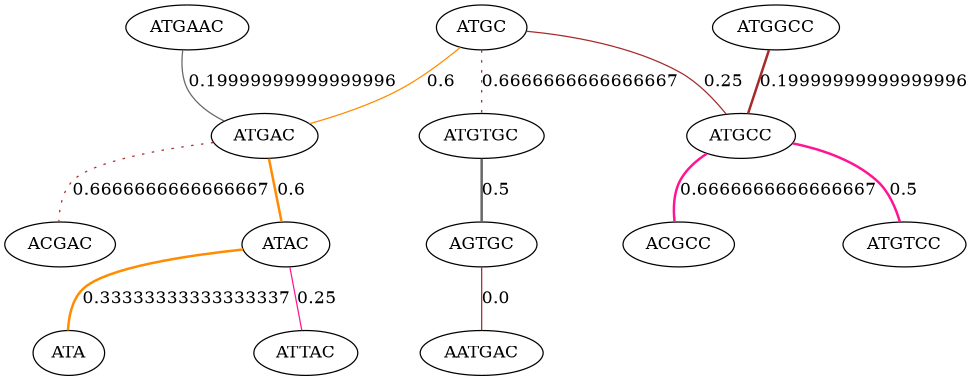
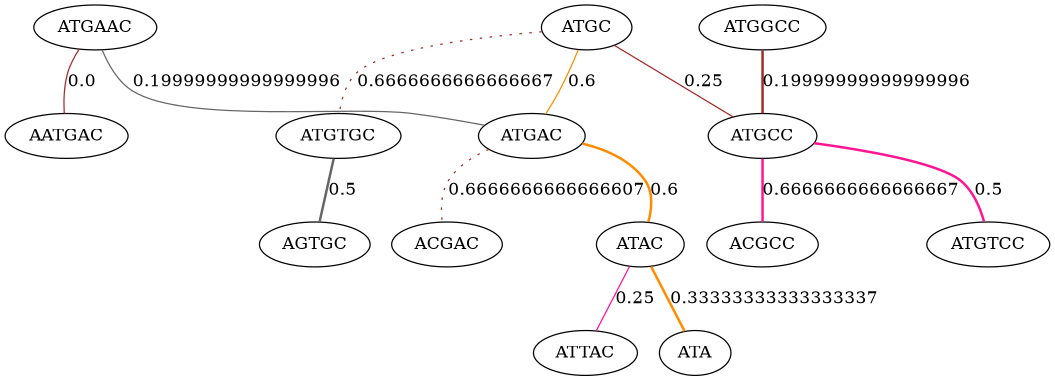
edge "ATGAC" -- "ACGAC": label "0.6666666666666667" -> "0.6666666666666607"
edge "AGTGC" -- "AATGAC": now "ATGAAC" -- "AATGAC"
